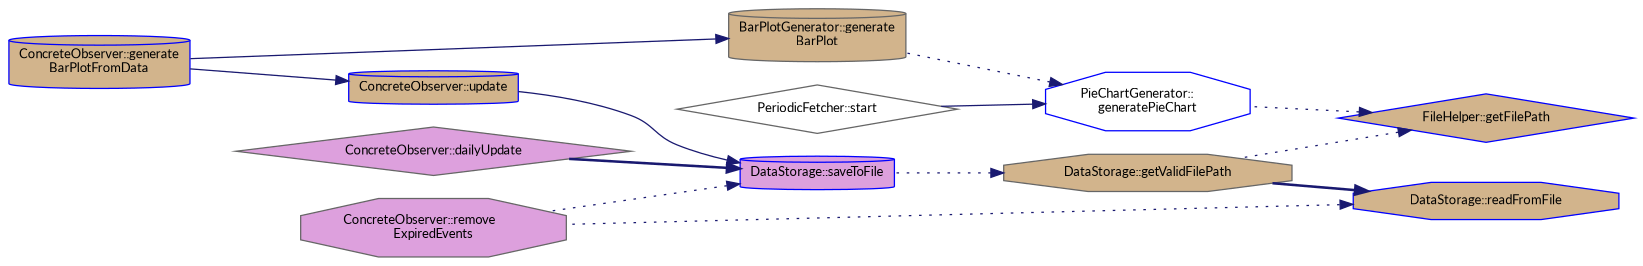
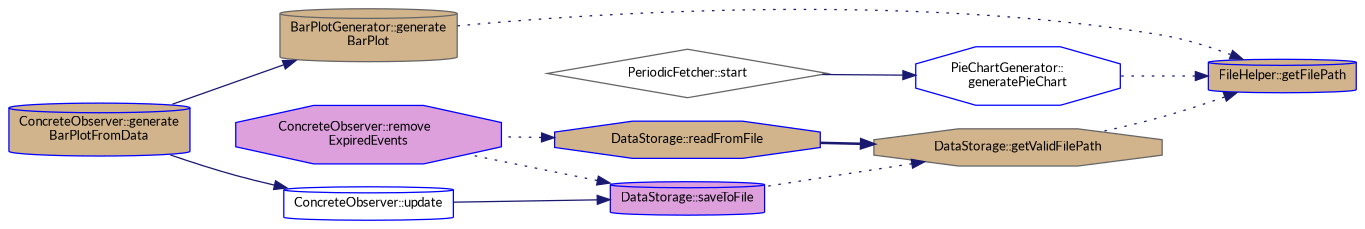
edge "BarPlotGenerator::generate BarPlot" -> "PieChartGenerator:: generatePieChart": now "BarPlotGenerator::generate BarPlot" -> "FileHelper::getFilePath"
node "ConcreteObserver::update": fillcolor tan -> white
node "FileHelper::getFilePath": shape diamond -> cylinder
node "ConcreteObserver::dailyUpdate": removed
edge "DataStorage::getValidFilePath" -> "DataStorage::readFromFile": reversed
node "ConcreteObserver::remove ExpiredEvents": color gray40 -> blue
